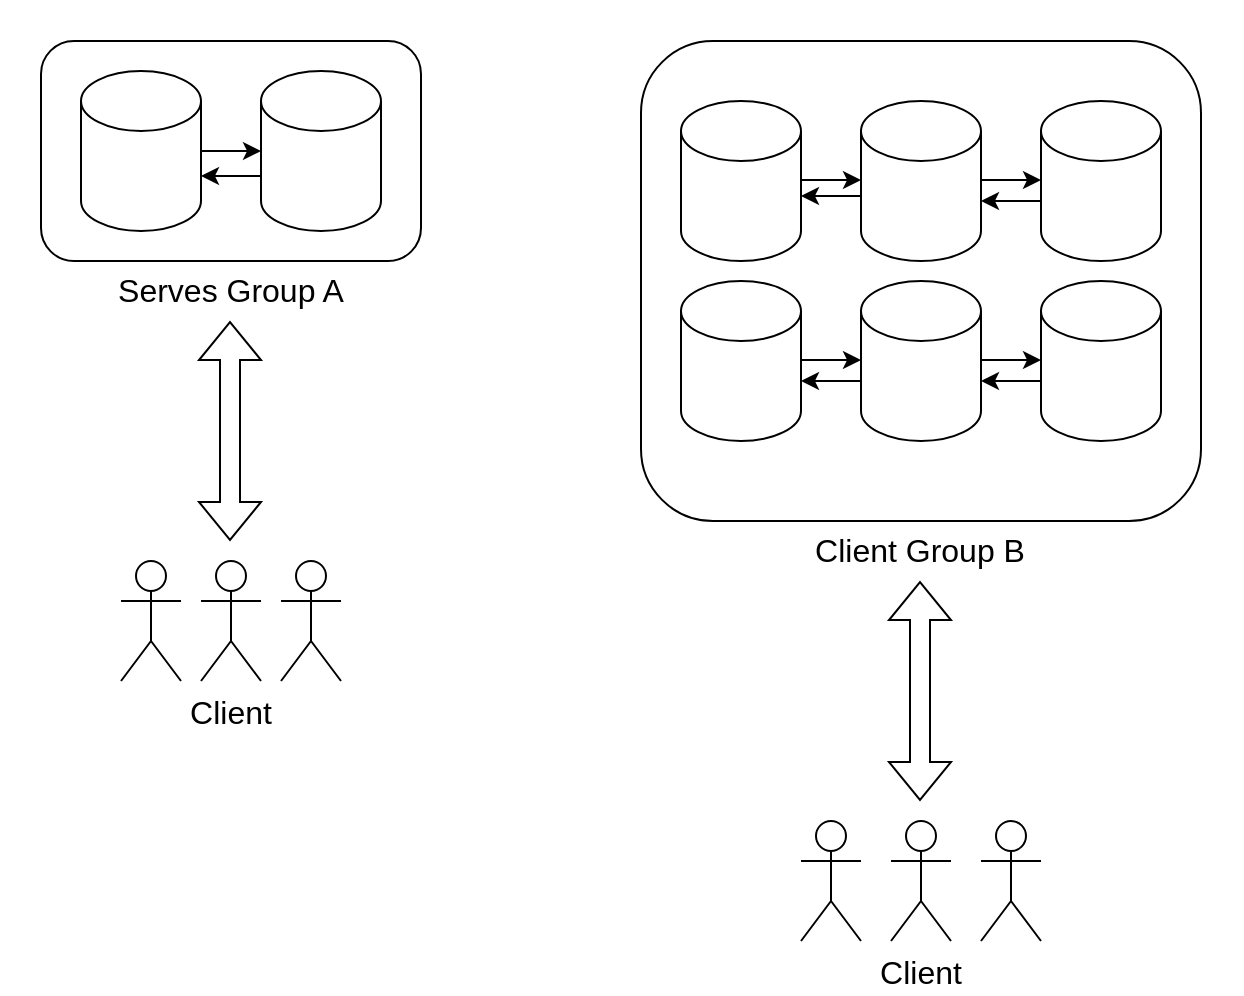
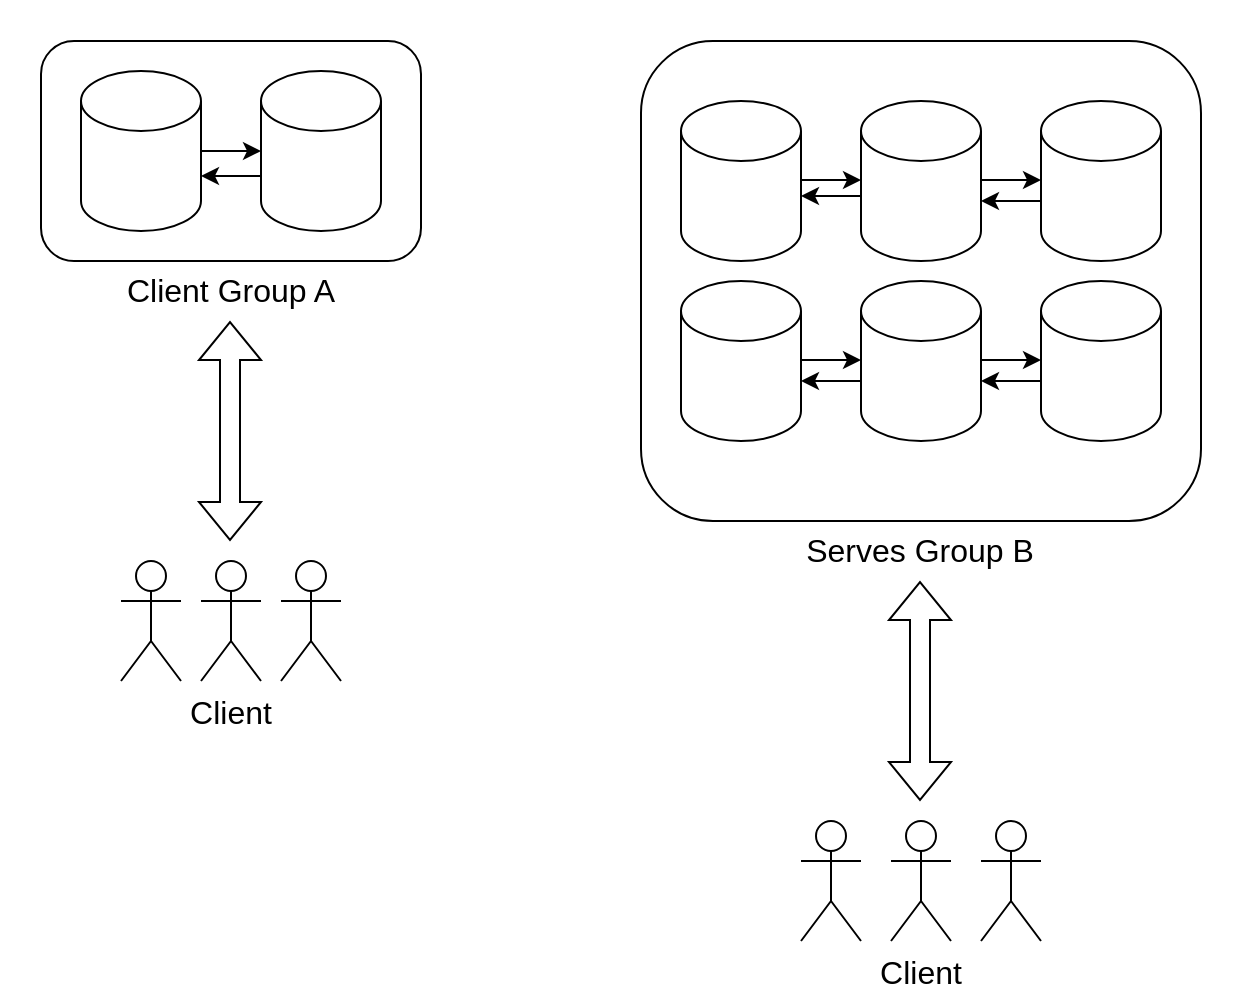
node "Serves Group A": label "Serves Group A" -> "Client Group A"
node "Client Group B": label "Client Group B" -> "Serves Group B"
